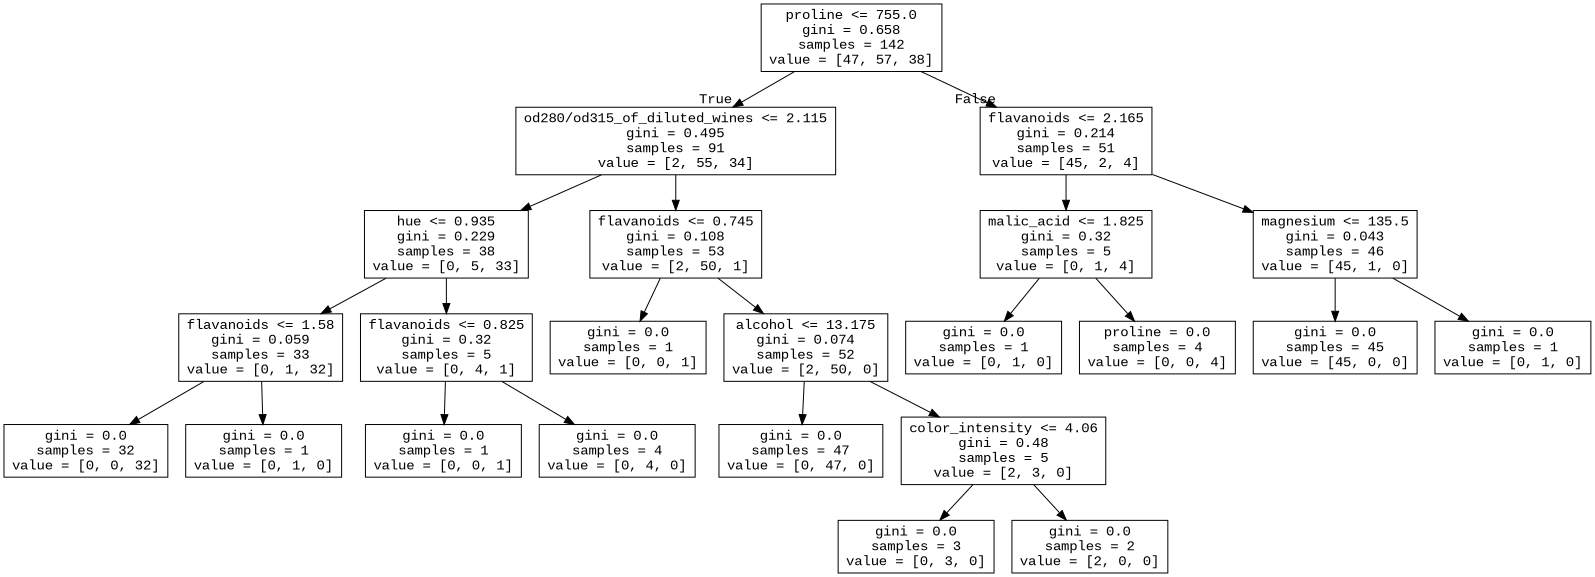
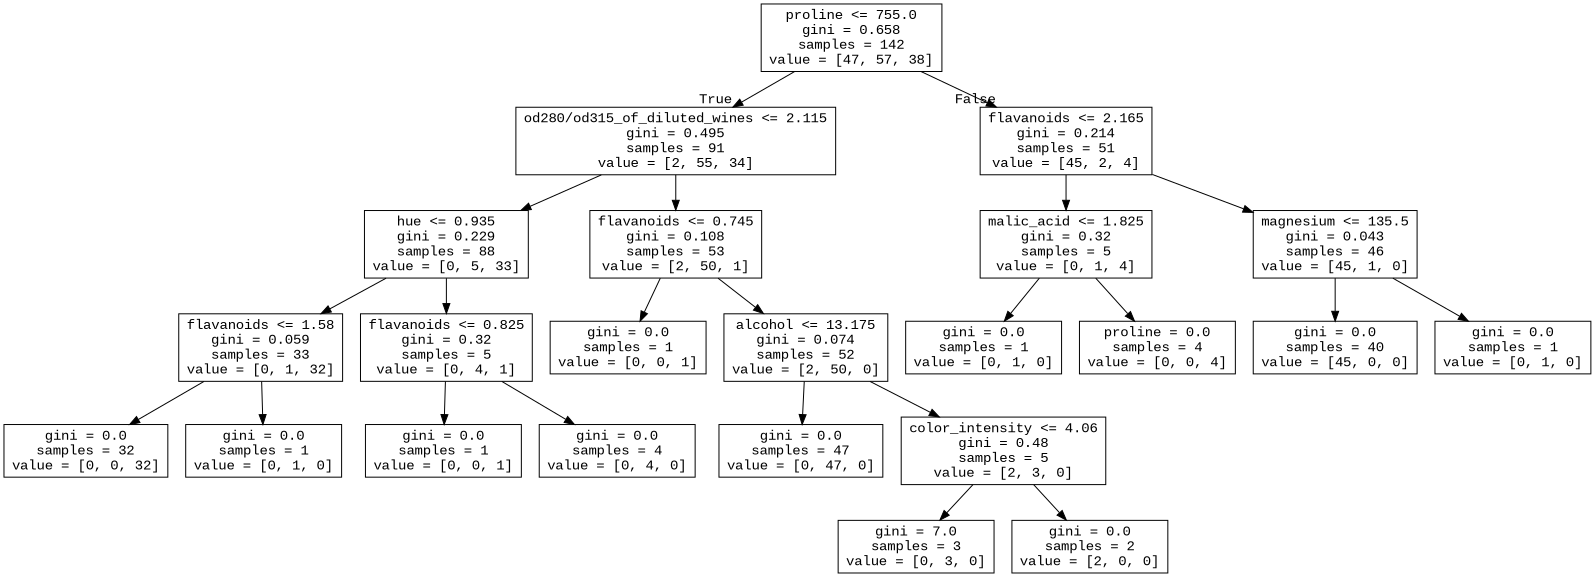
node "hue <= 0.935 gini = 0.229 samples = 38 value = [0, 5, 33]": label "hue <= 0.935 gini = 0.229 samples = 38 value = [0, 5, 33]" -> "hue <= 0.935 gini = 0.229 samples = 88 value = [0, 5, 33]"
node "gini = 0.0 samples = 45 value = [45, 0, 0]": label "gini = 0.0 samples = 45 value = [45, 0, 0]" -> "gini = 0.0 samples = 40 value = [45, 0, 0]"
node "gini = 0.0 samples = 3 value = [0, 3, 0]": label "gini = 0.0 samples = 3 value = [0, 3, 0]" -> "gini = 7.0 samples = 3 value = [0, 3, 0]"
